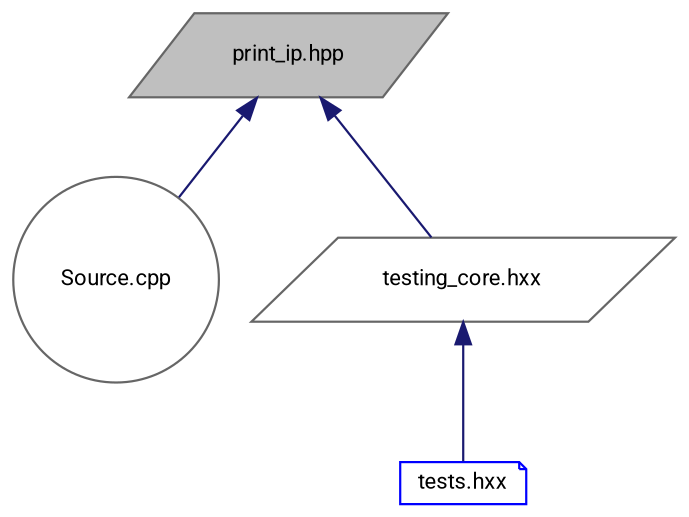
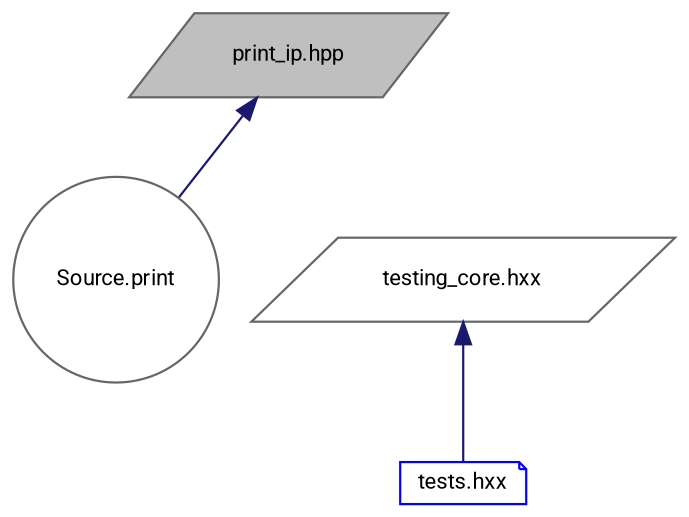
edge "testing_core.hxx" -> "print_ip.hpp": removed
node "Source.cpp": label "Source.cpp" -> "Source.print"
